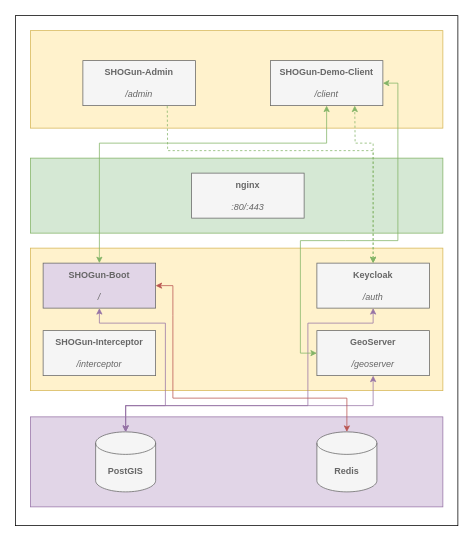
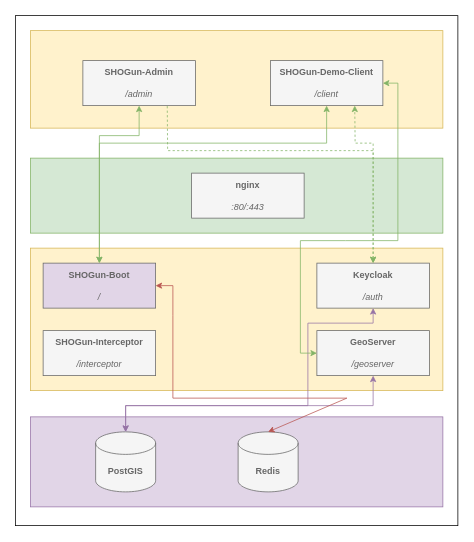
edge "SHOGun-Admin /admin" -- "SHOGun-Boot /": added
edge "SHOGun-Boot /" -- "PostGIS": removed
node "Redis": moved (347, 462) -> (268, 462)
